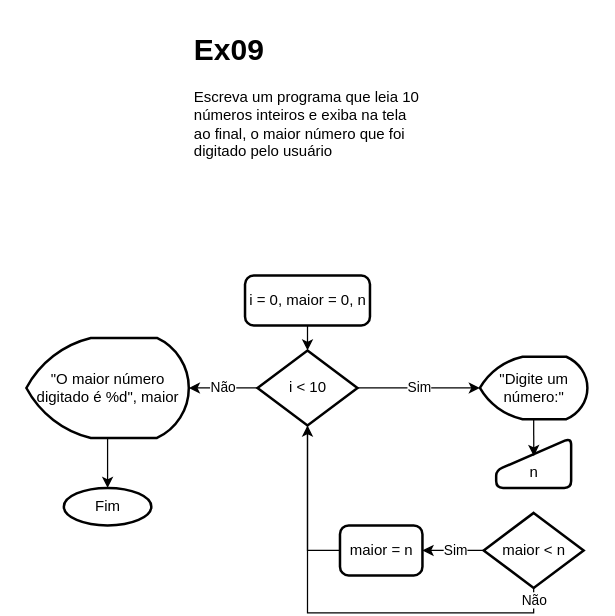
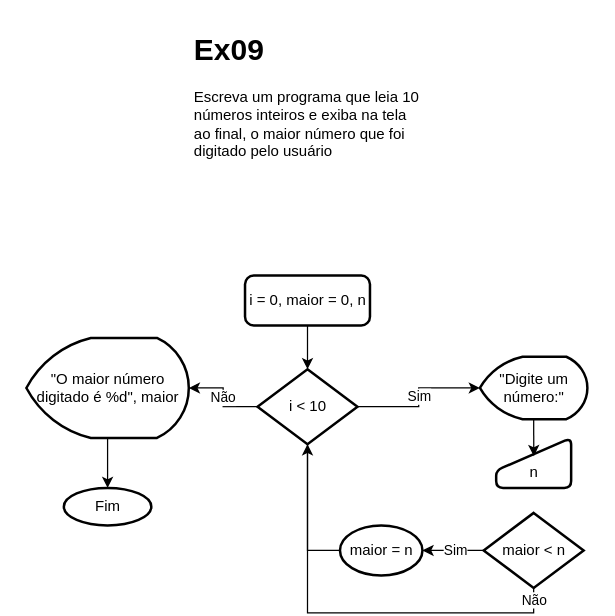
node "i < 10": moved (308, 388) -> (308, 407)
node "maior = n": shape rounded rectangle -> ellipse
